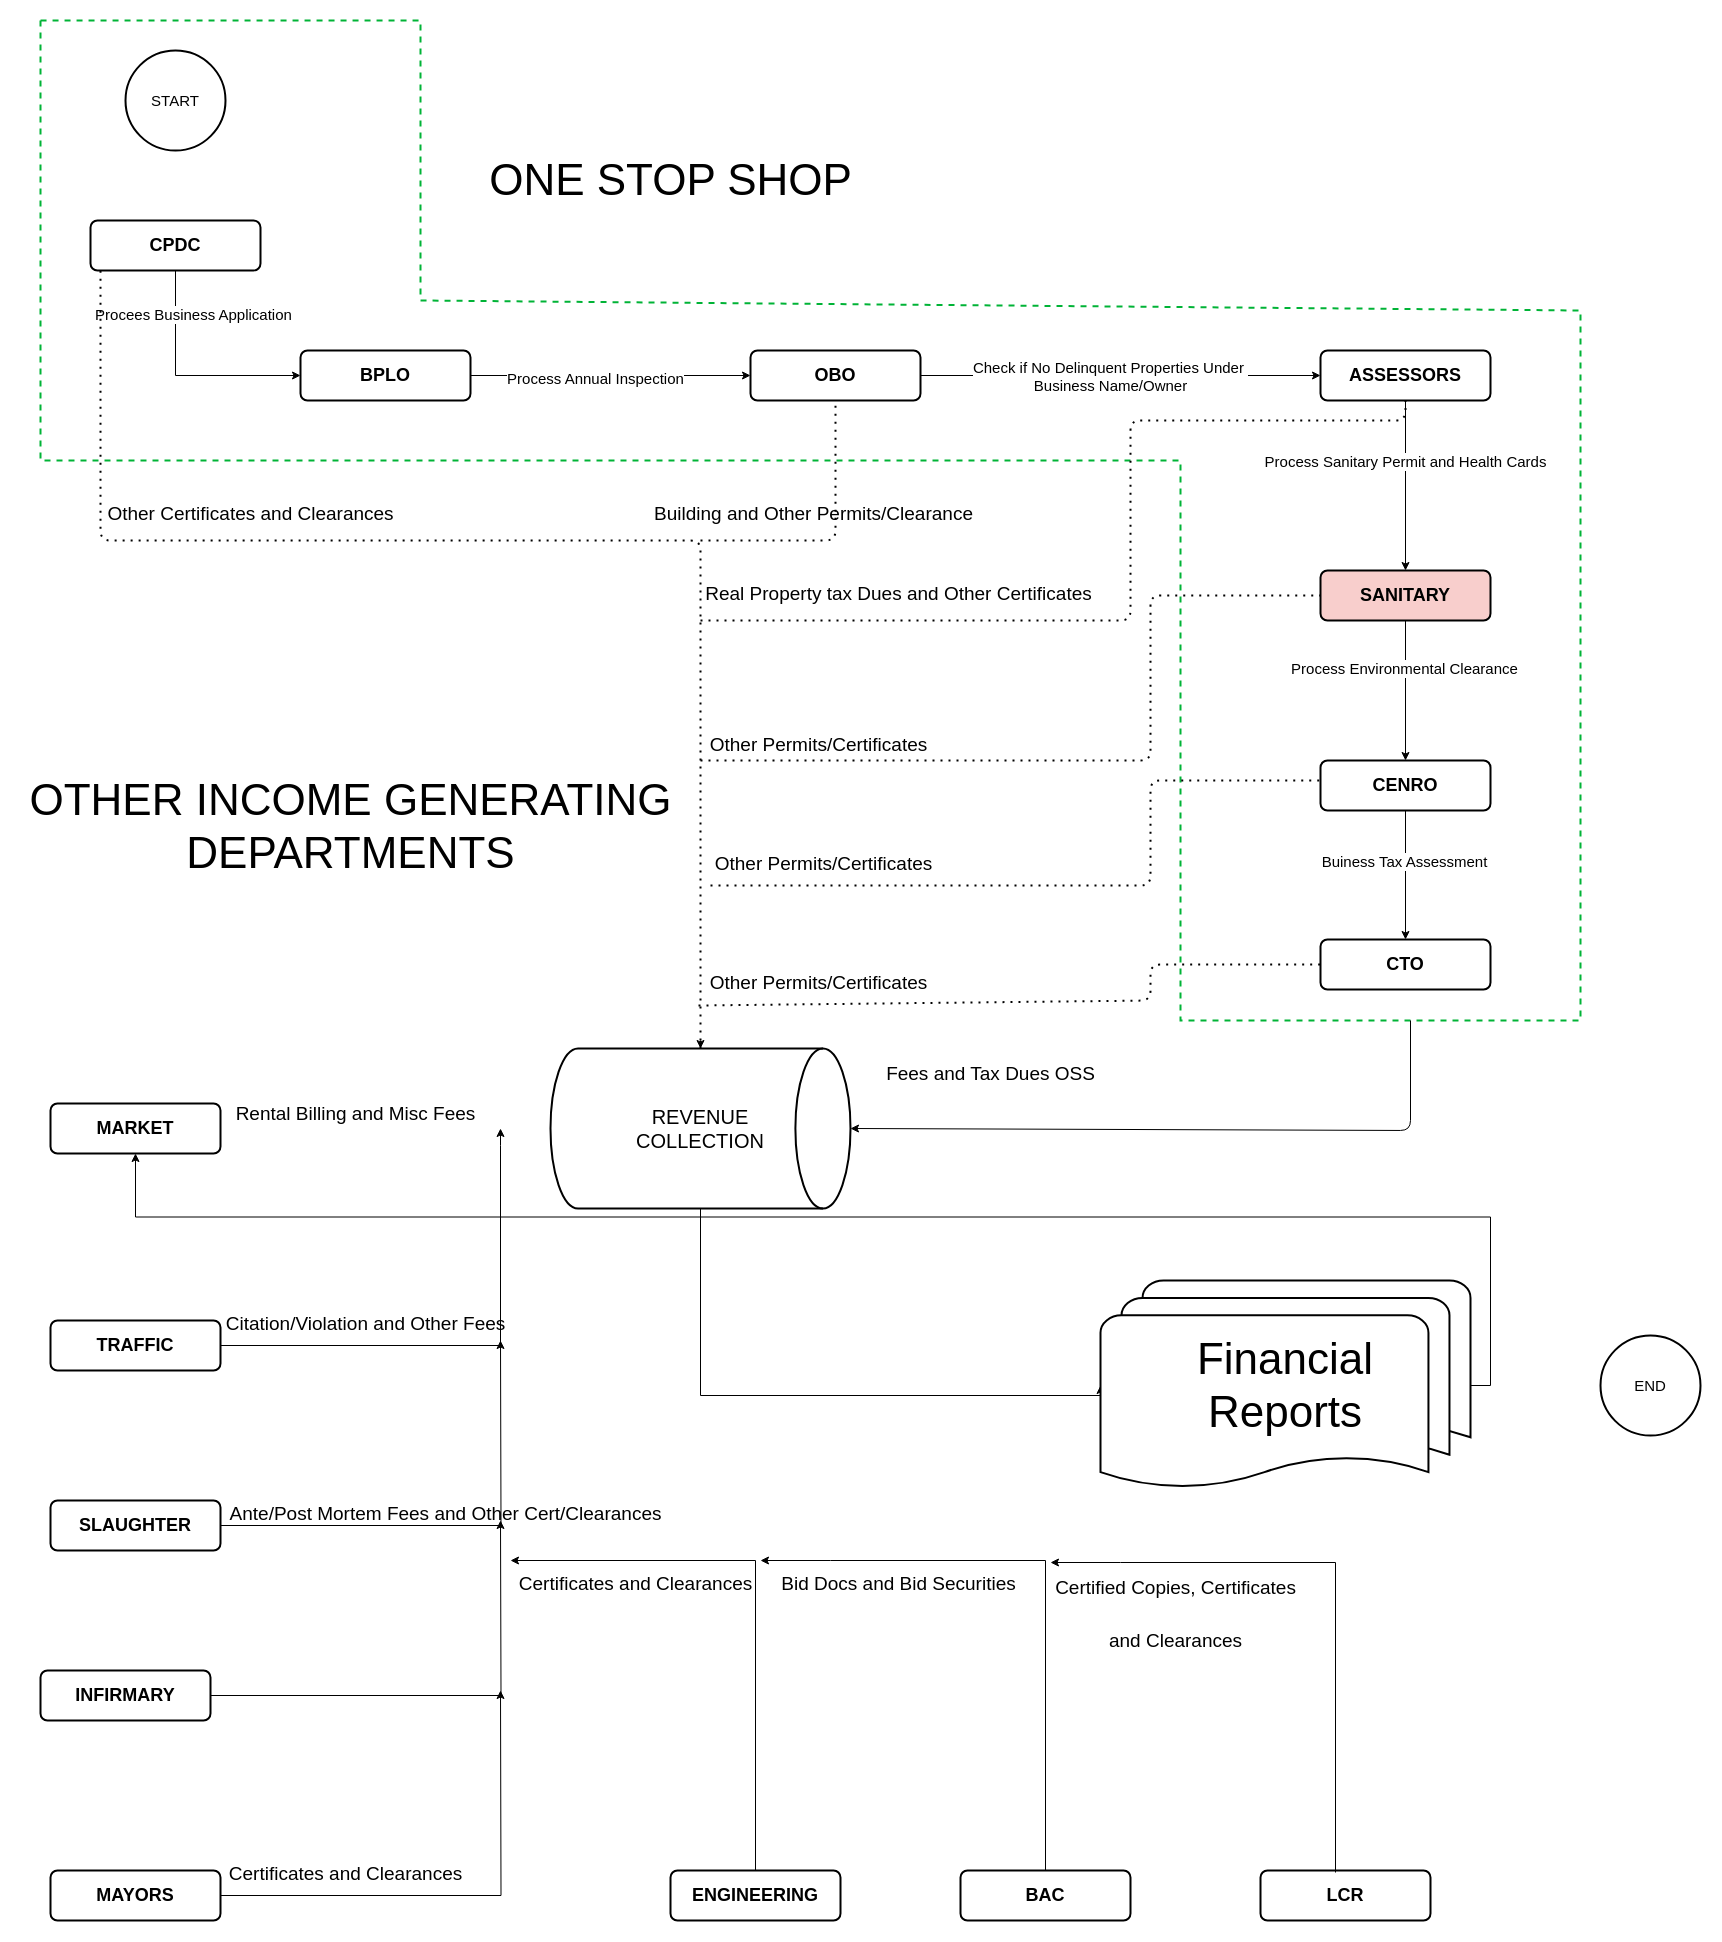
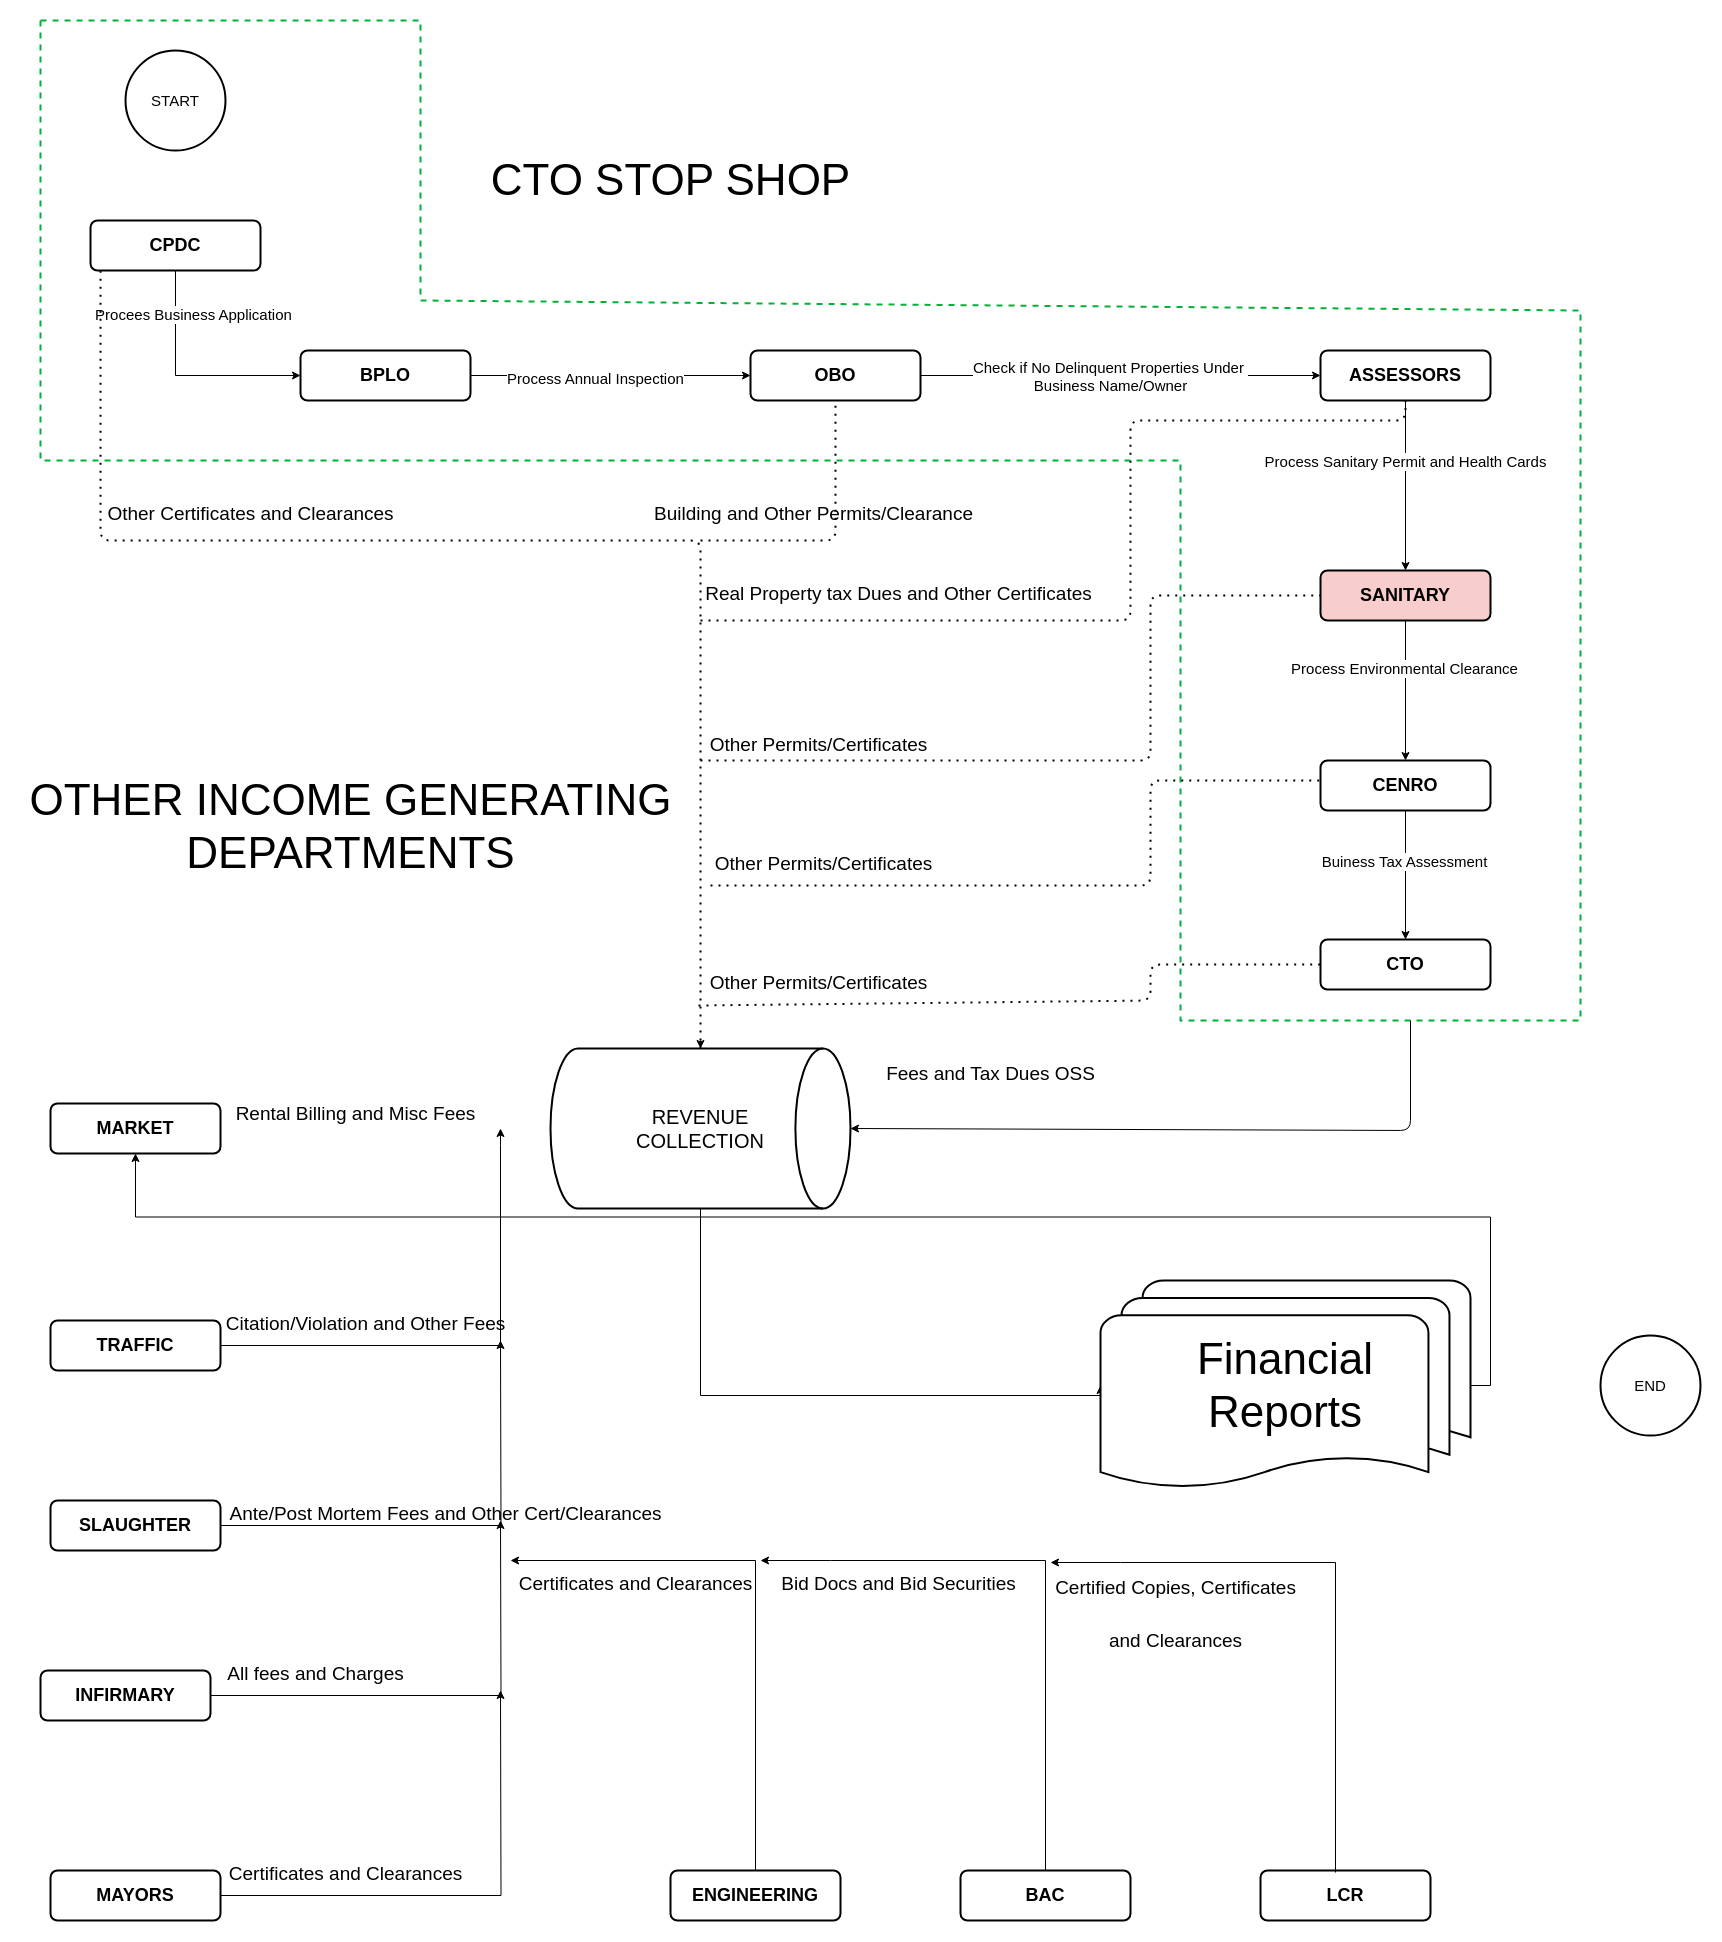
node "ONE STOP SHOP": label "ONE STOP SHOP" -> "CTO STOP SHOP"
node "All fees and Charges": added
